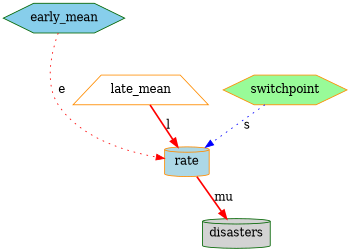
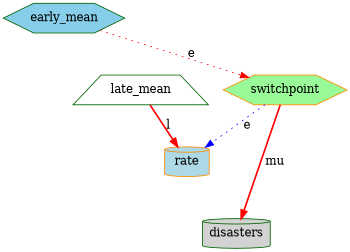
node "late_mean": color darkorange -> darkgreen
edge "early_mean" -> "rate": now "early_mean" -> "switchpoint"
edge "switchpoint" -> "rate": label "s" -> "e"
edge "rate" -> "disasters": now "switchpoint" -> "disasters"
